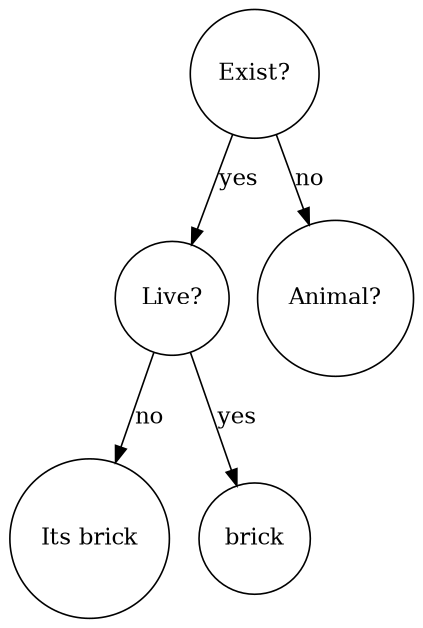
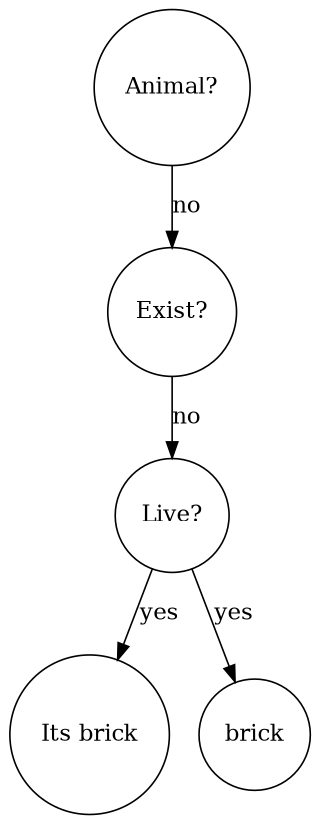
edge "Exist?" -> "Animal?": reversed
edge "Exist?" -> "Live?": label "yes" -> "no"
edge "Live?" -> "Its brick": label "no" -> "yes"
